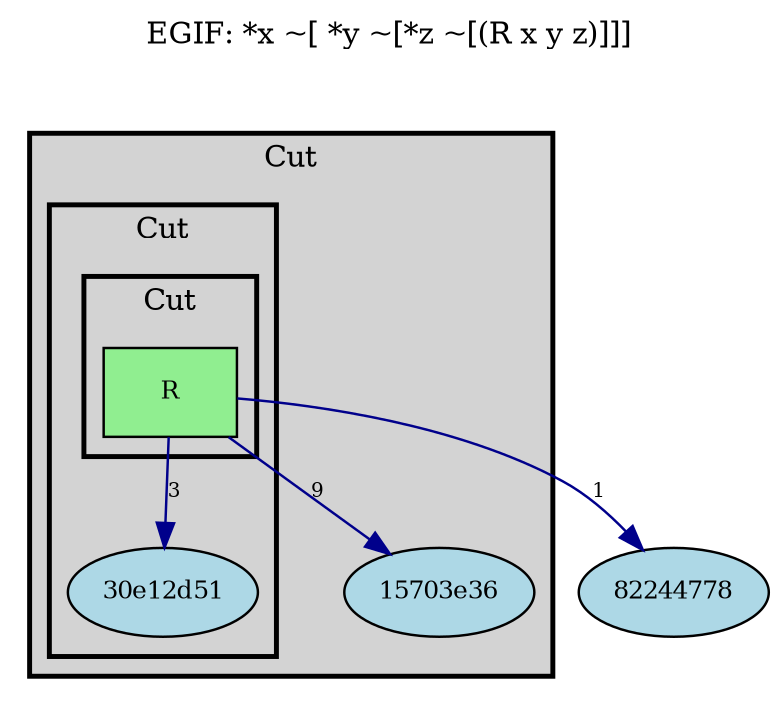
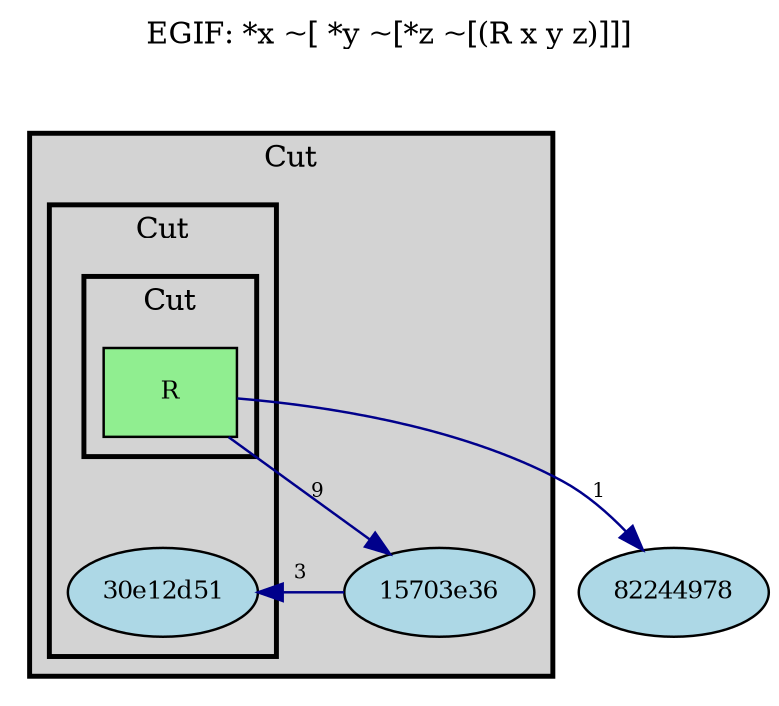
edge "R" -> "30e12d51": now "15703e36" -> "30e12d51"
node "82244778": label "82244778" -> "82244978"
